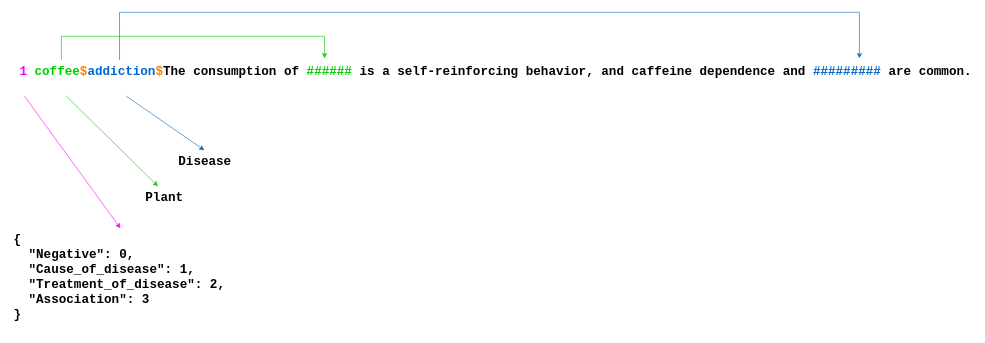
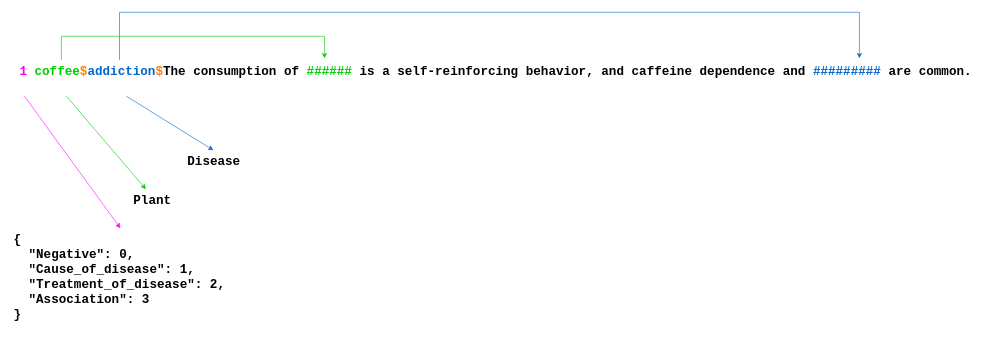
node "Disease": moved (204, 162) -> (213, 162)
node "Plant": moved (171, 198) -> (159, 201)
